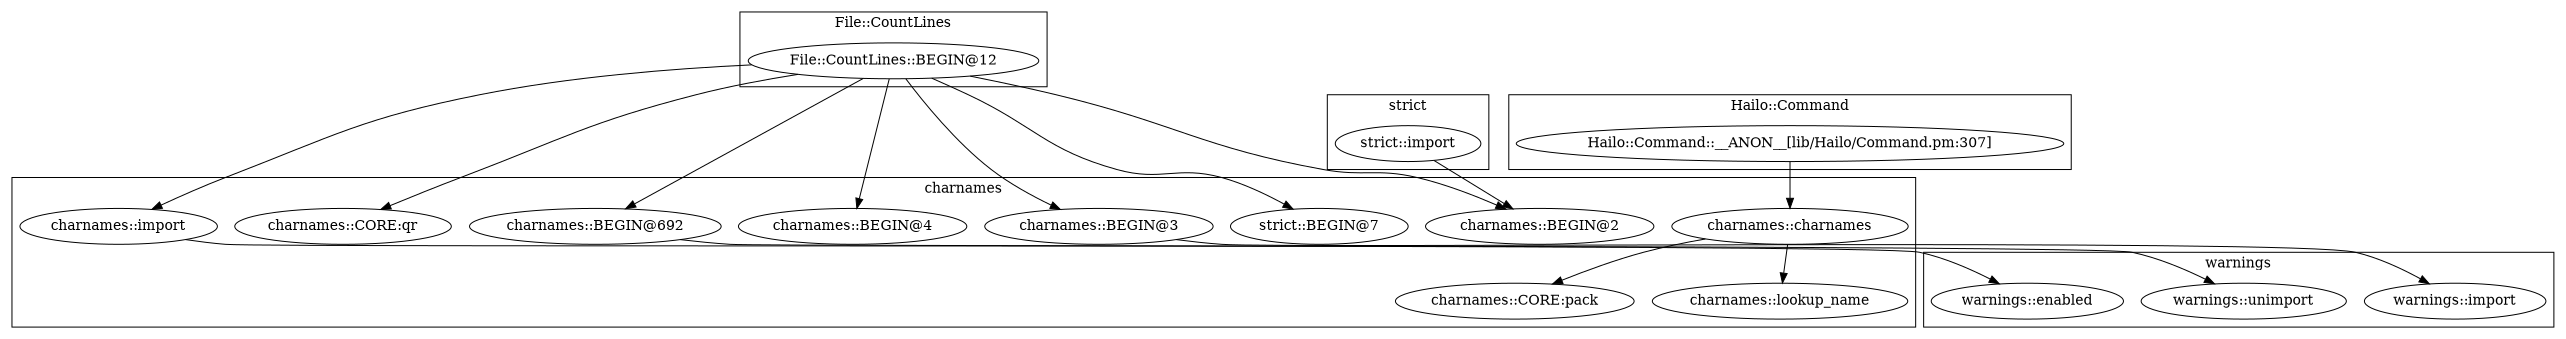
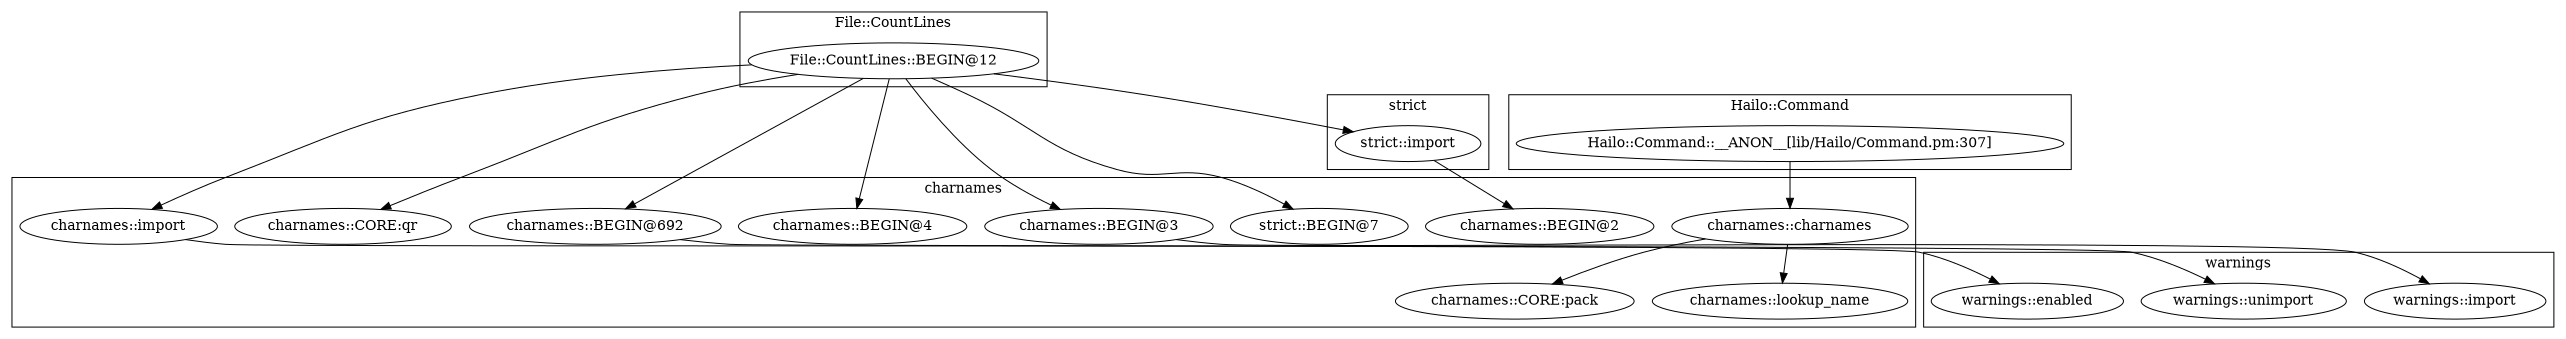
edge "File::CountLines::BEGIN@12" -> "charnames::BEGIN@2": now "File::CountLines::BEGIN@12" -> "strict::import"
